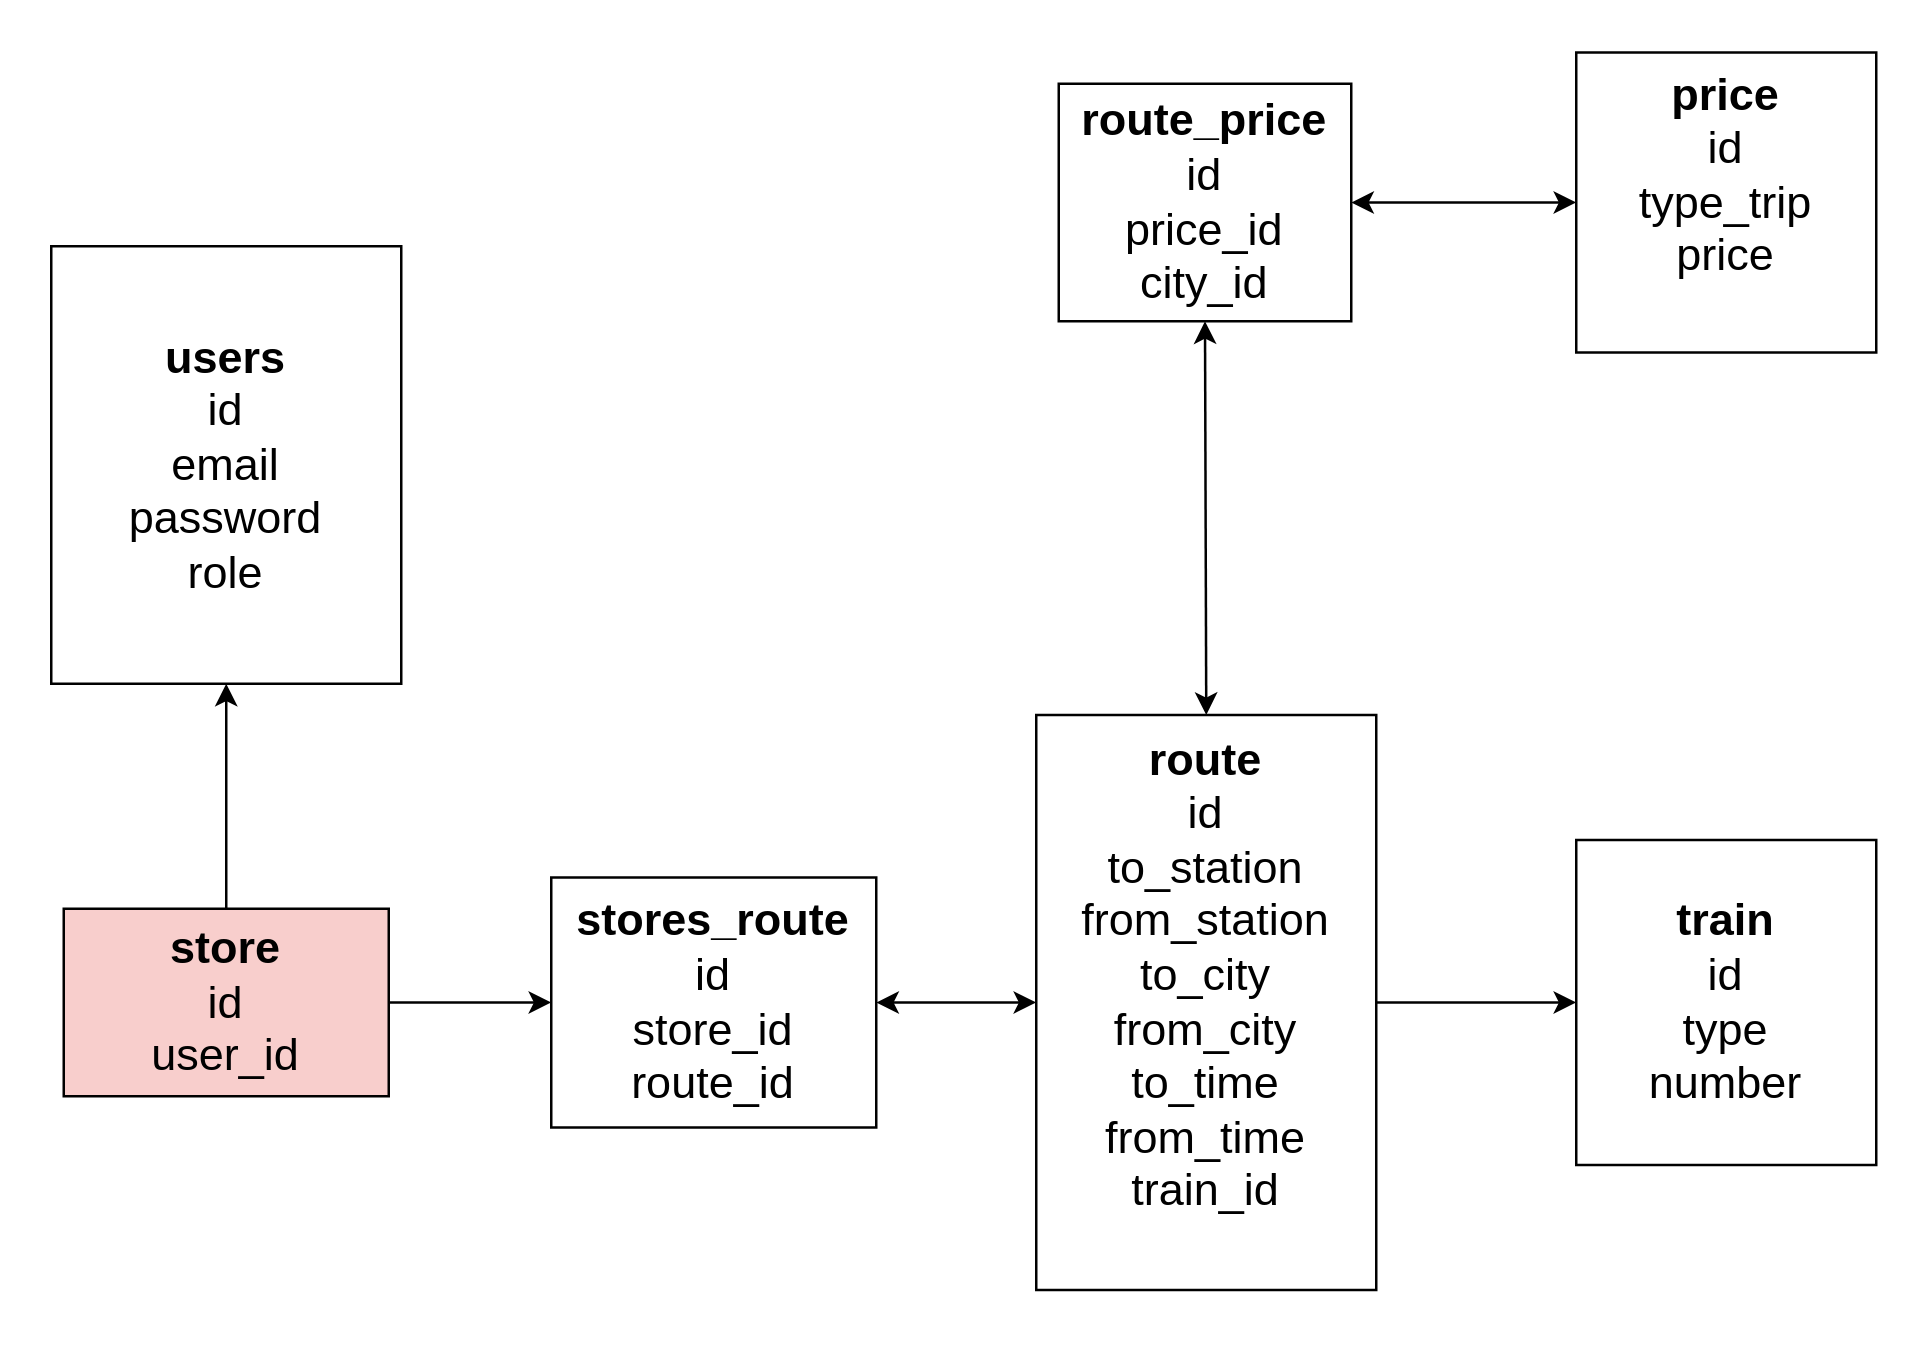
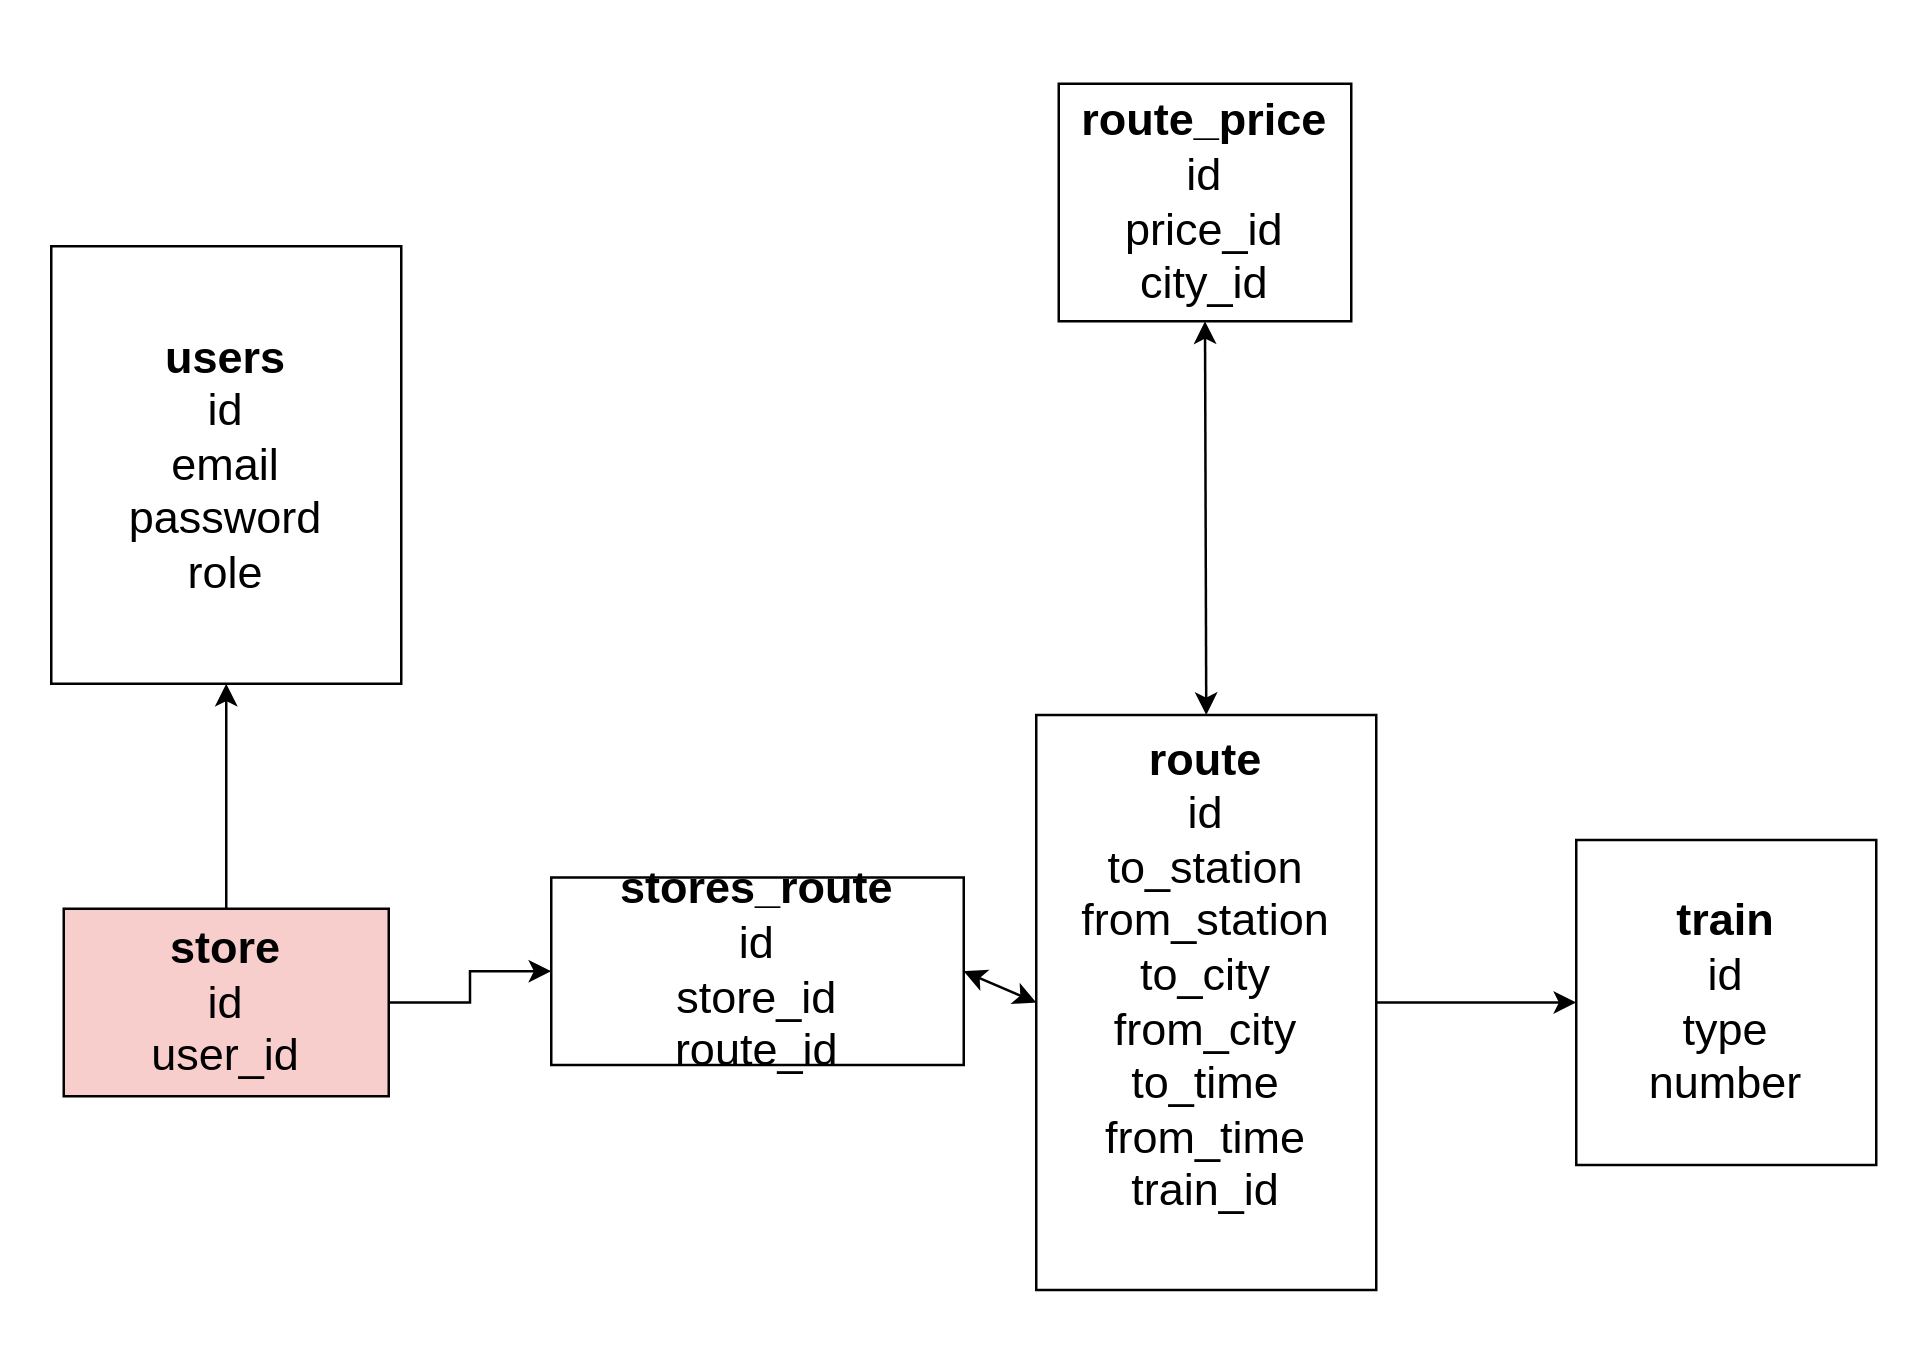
edge "route_price id price_id city_id" -- "price id type_trip price": removed
node "price id type_trip price": removed
node "stores_route id store_id route_id": size 325x250 -> 413x188
